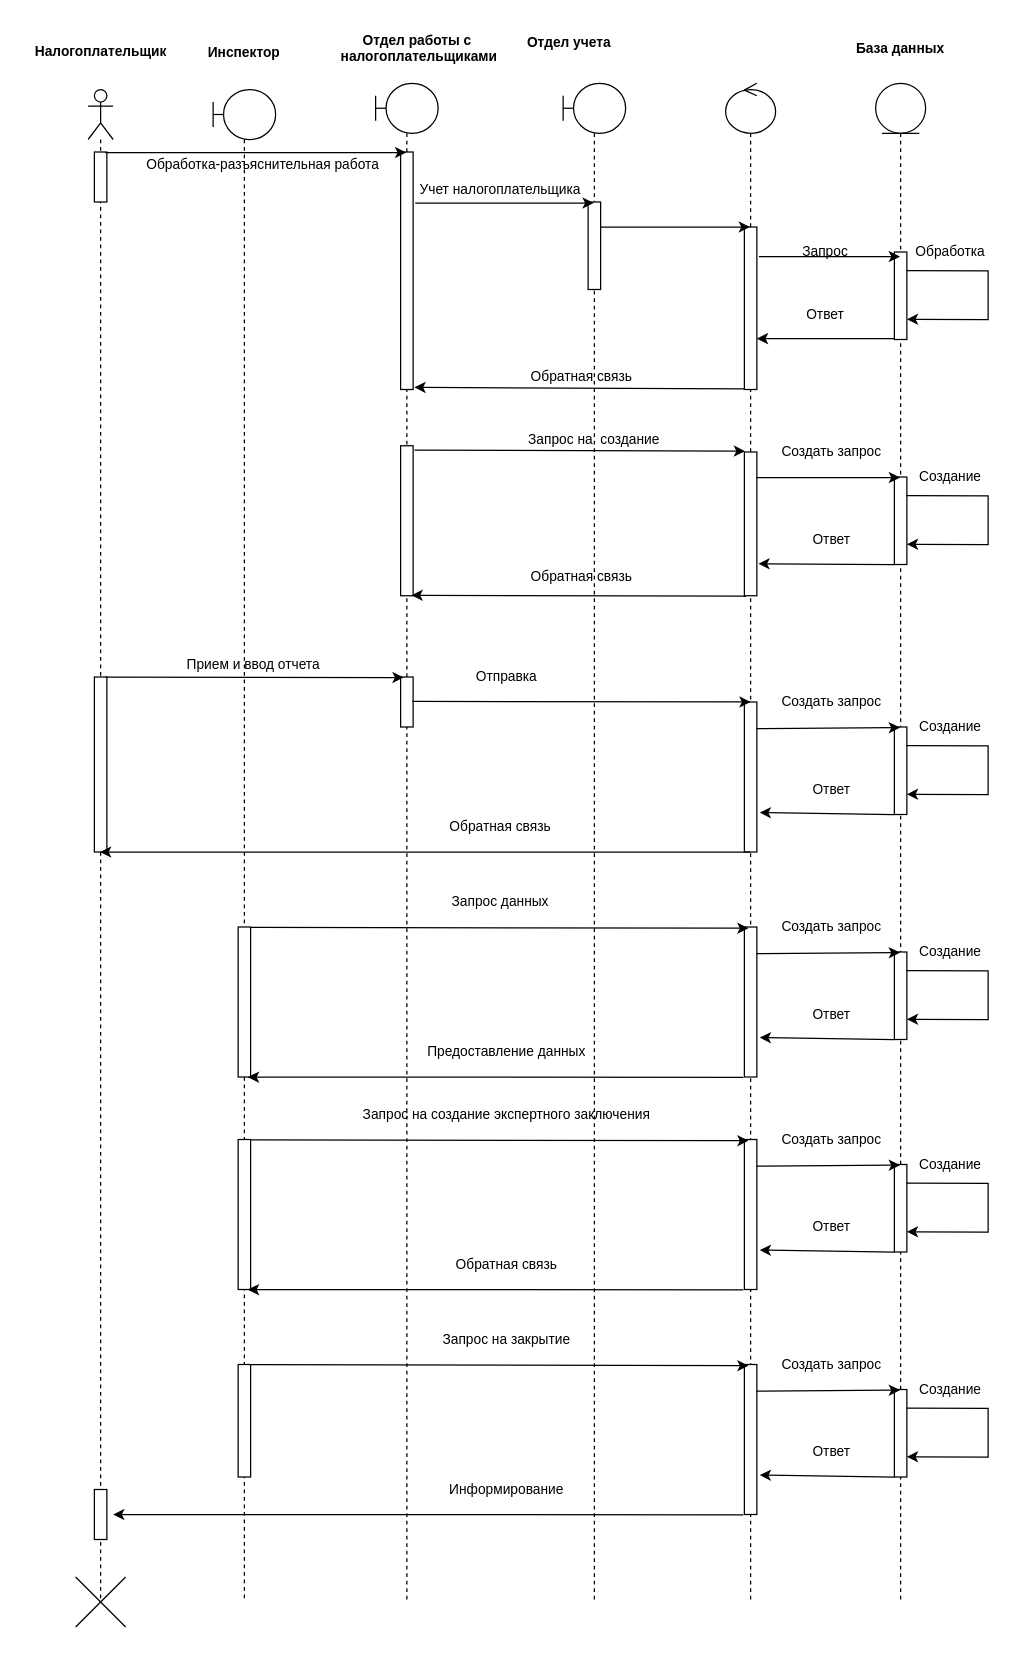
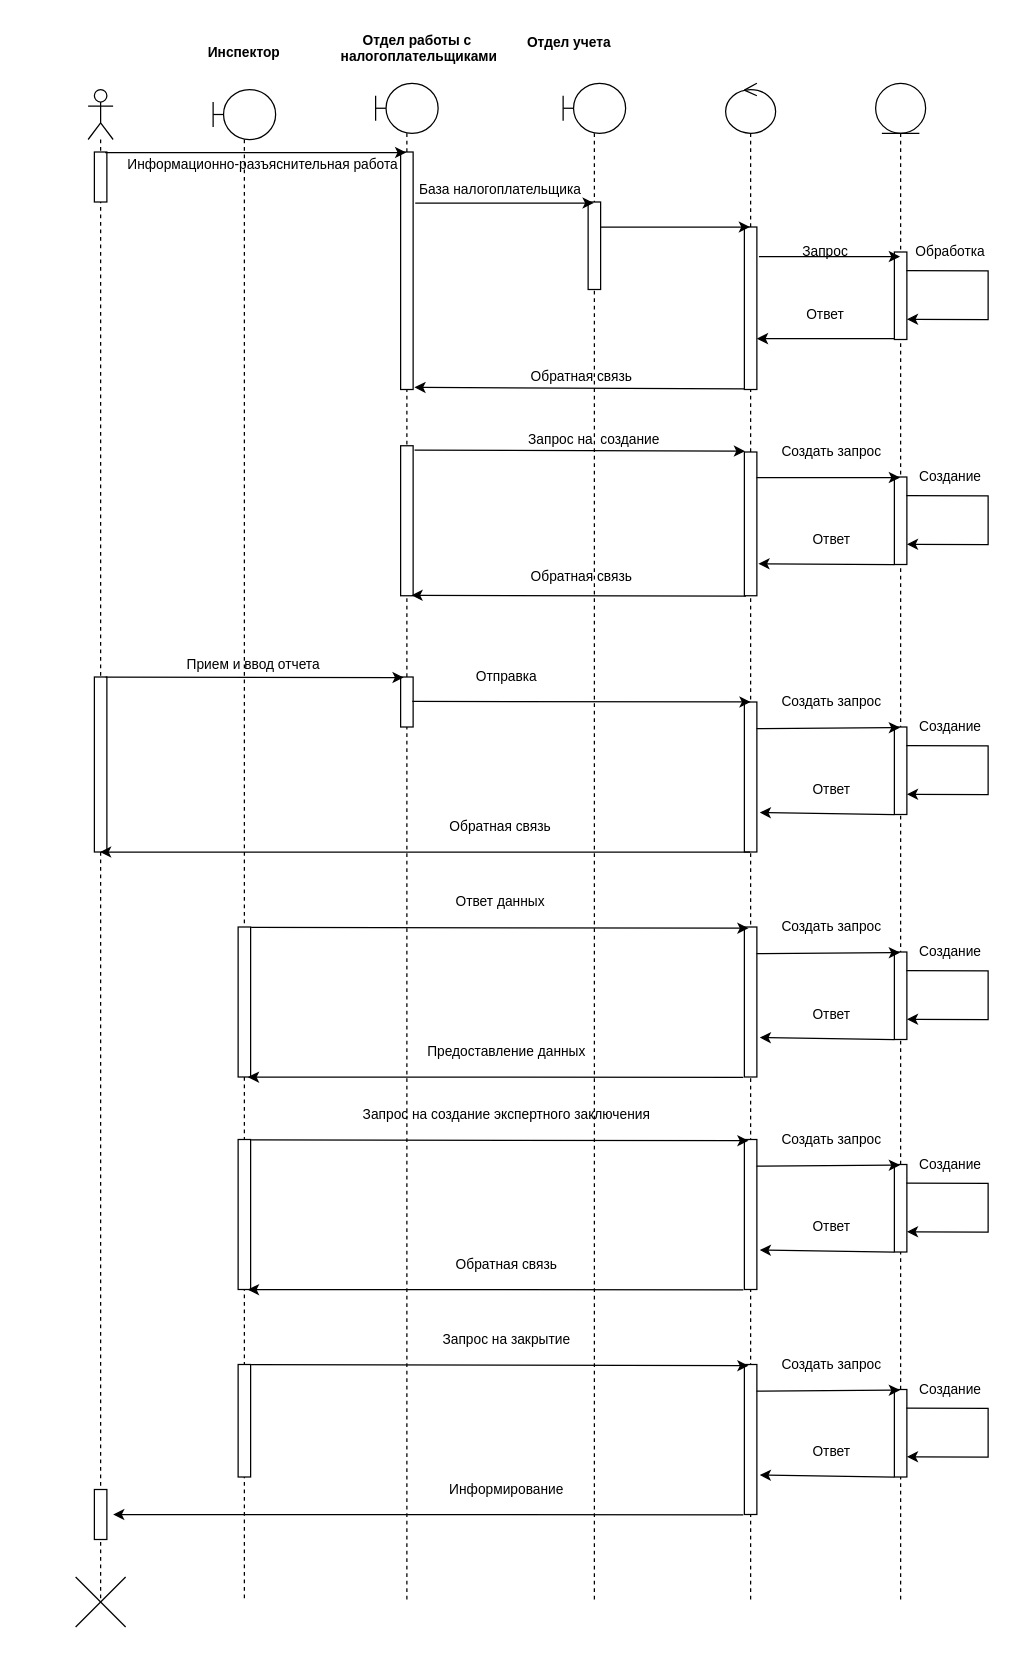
node "База данных": removed
node "Налогоплательщик": removed
node "Обработка-разъяснительная работа": label "Обработка-разъяснительная работа" -> "Информационно-разъяснительная работа"
node "Учет налогоплательщика": label "Учет налогоплательщика" -> "База налогоплательщика"
node "Запрос данных": label "Запрос данных" -> "Ответ данных"
